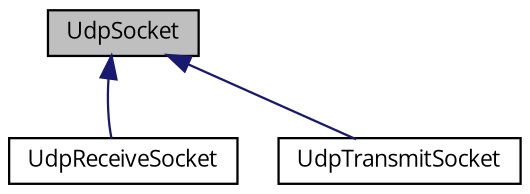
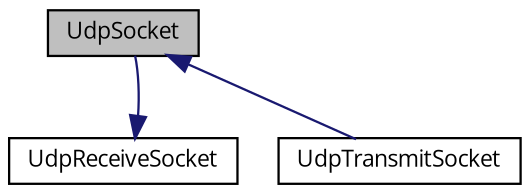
edge "UdpReceiveSocket" -> "UdpSocket": reversed
